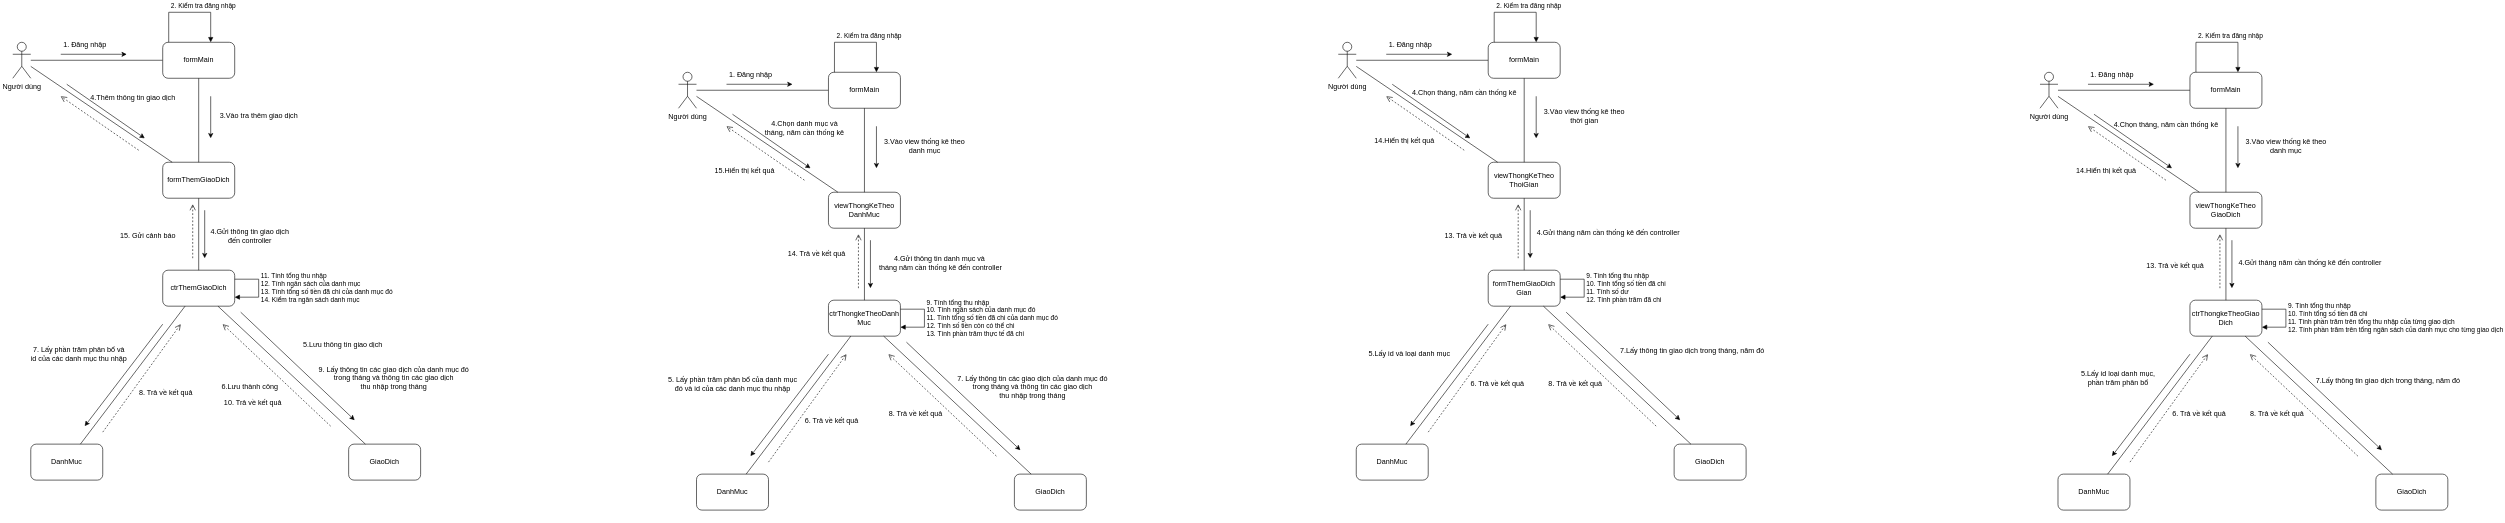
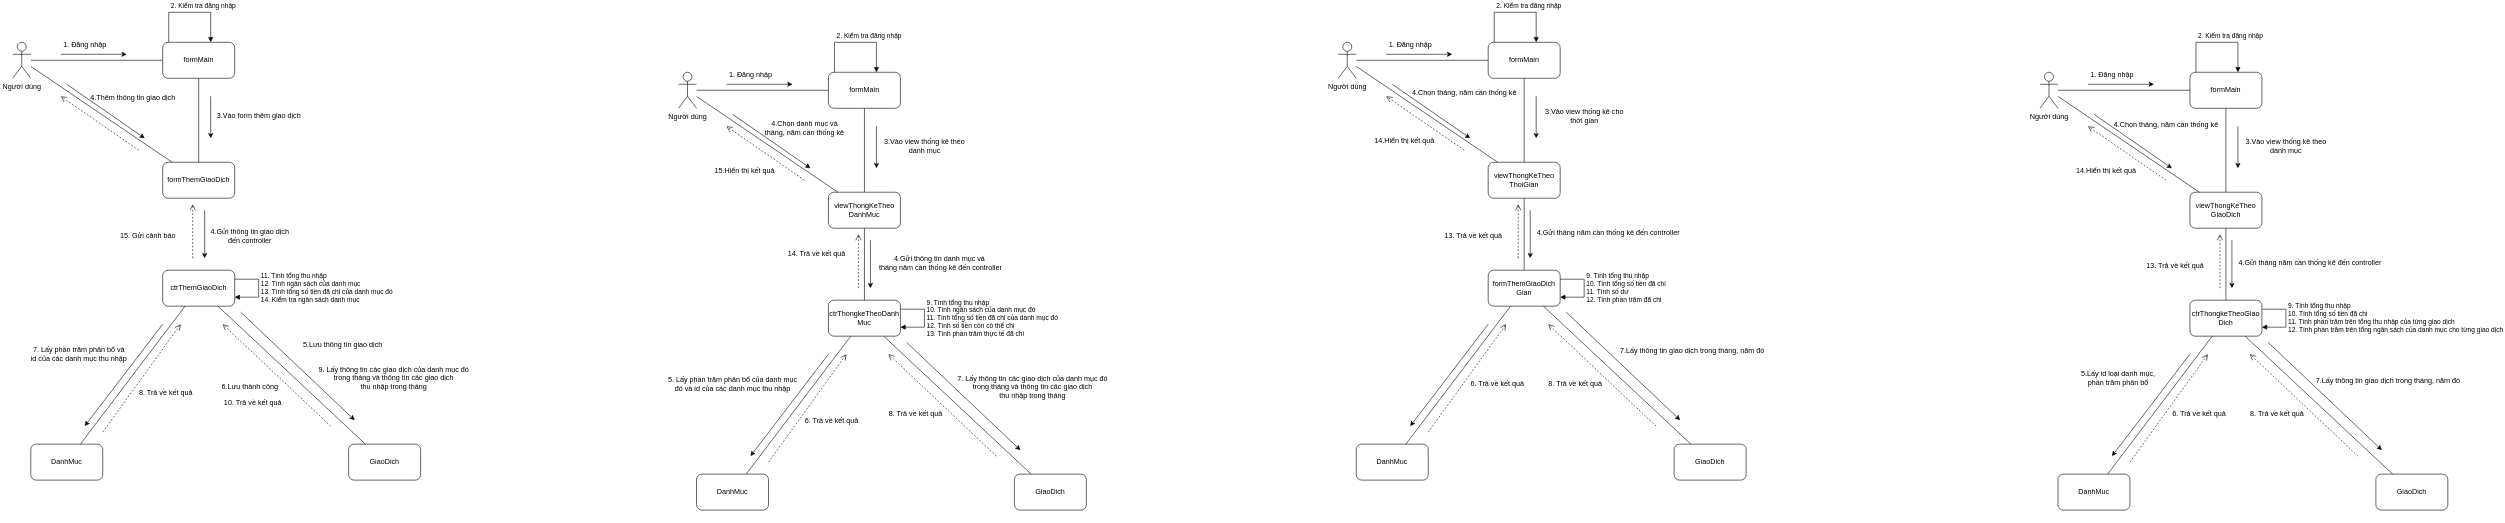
node "3.Vào tra thêm giao dịch": label "3.Vào tra thêm giao dịch" -> "3.Vào form thêm giao dịch"
node "3.Vào view thống kê theo thời gian": label "3.Vào view thống kê theo thời gian" -> "3.Vào view thống kê cho thời gian"
edge "formThemGiaoDich" -- "ctrThemGiaoDich": removed
node "5.Lấy id và loại danh mục": removed
